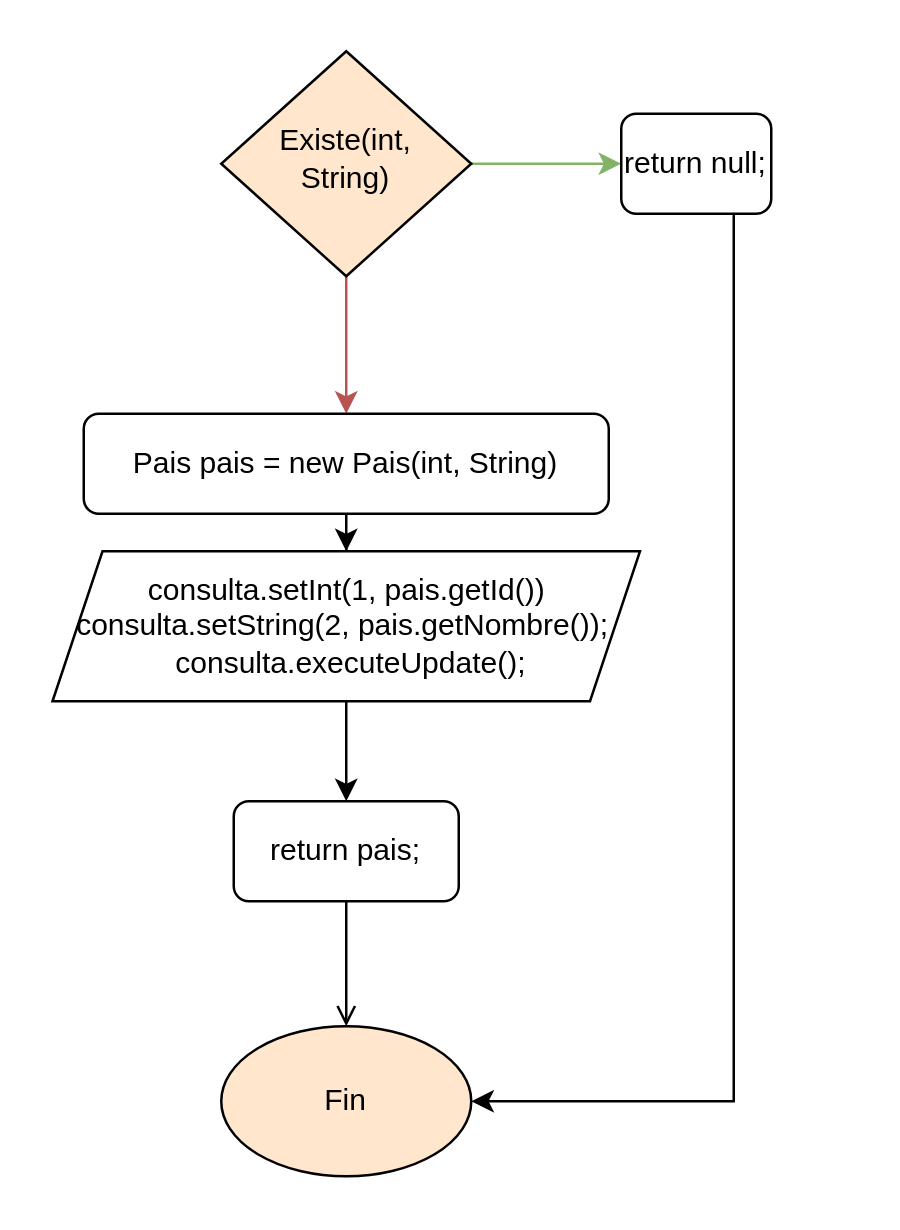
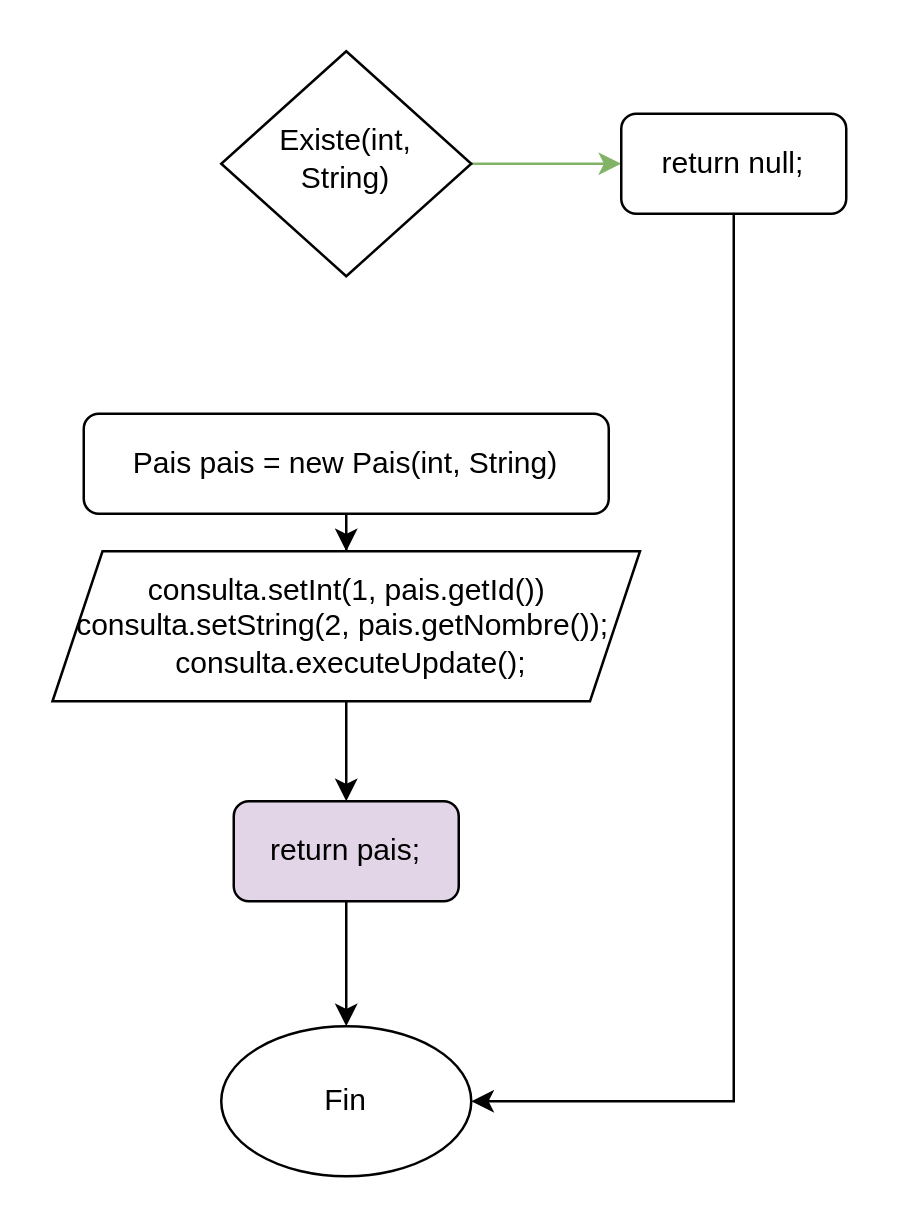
node "Existe(int, String)": fillcolor #ffe6cc -> #ffffff
node "return null;": size 150x100 -> 225x100
edge "Existe(int, String)" -> "Pais pais = new Pais(int, String)": removed
node "return pais;": fillcolor #ffffff -> #e1d5e7
edge "return pais;" -> "Fin": arrowhead open -> classic
node "Fin": fillcolor #ffe6cc -> #ffffff
